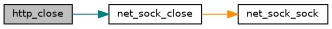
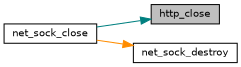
edge "http_close" -> "net_sock_close": reversed
node "net_sock_sock": label "net_sock_sock" -> "net_sock_destroy"
